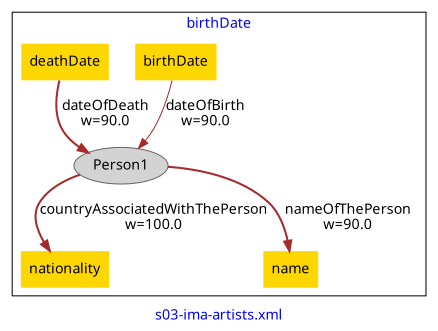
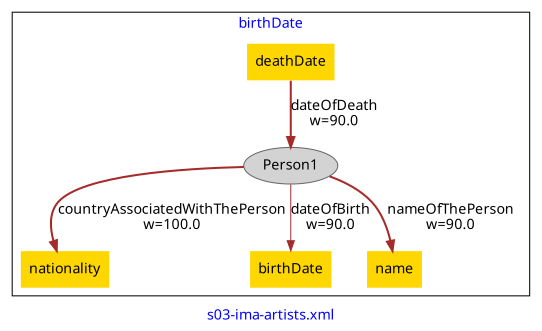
edge "birthDate" -> "Person1": reversed
